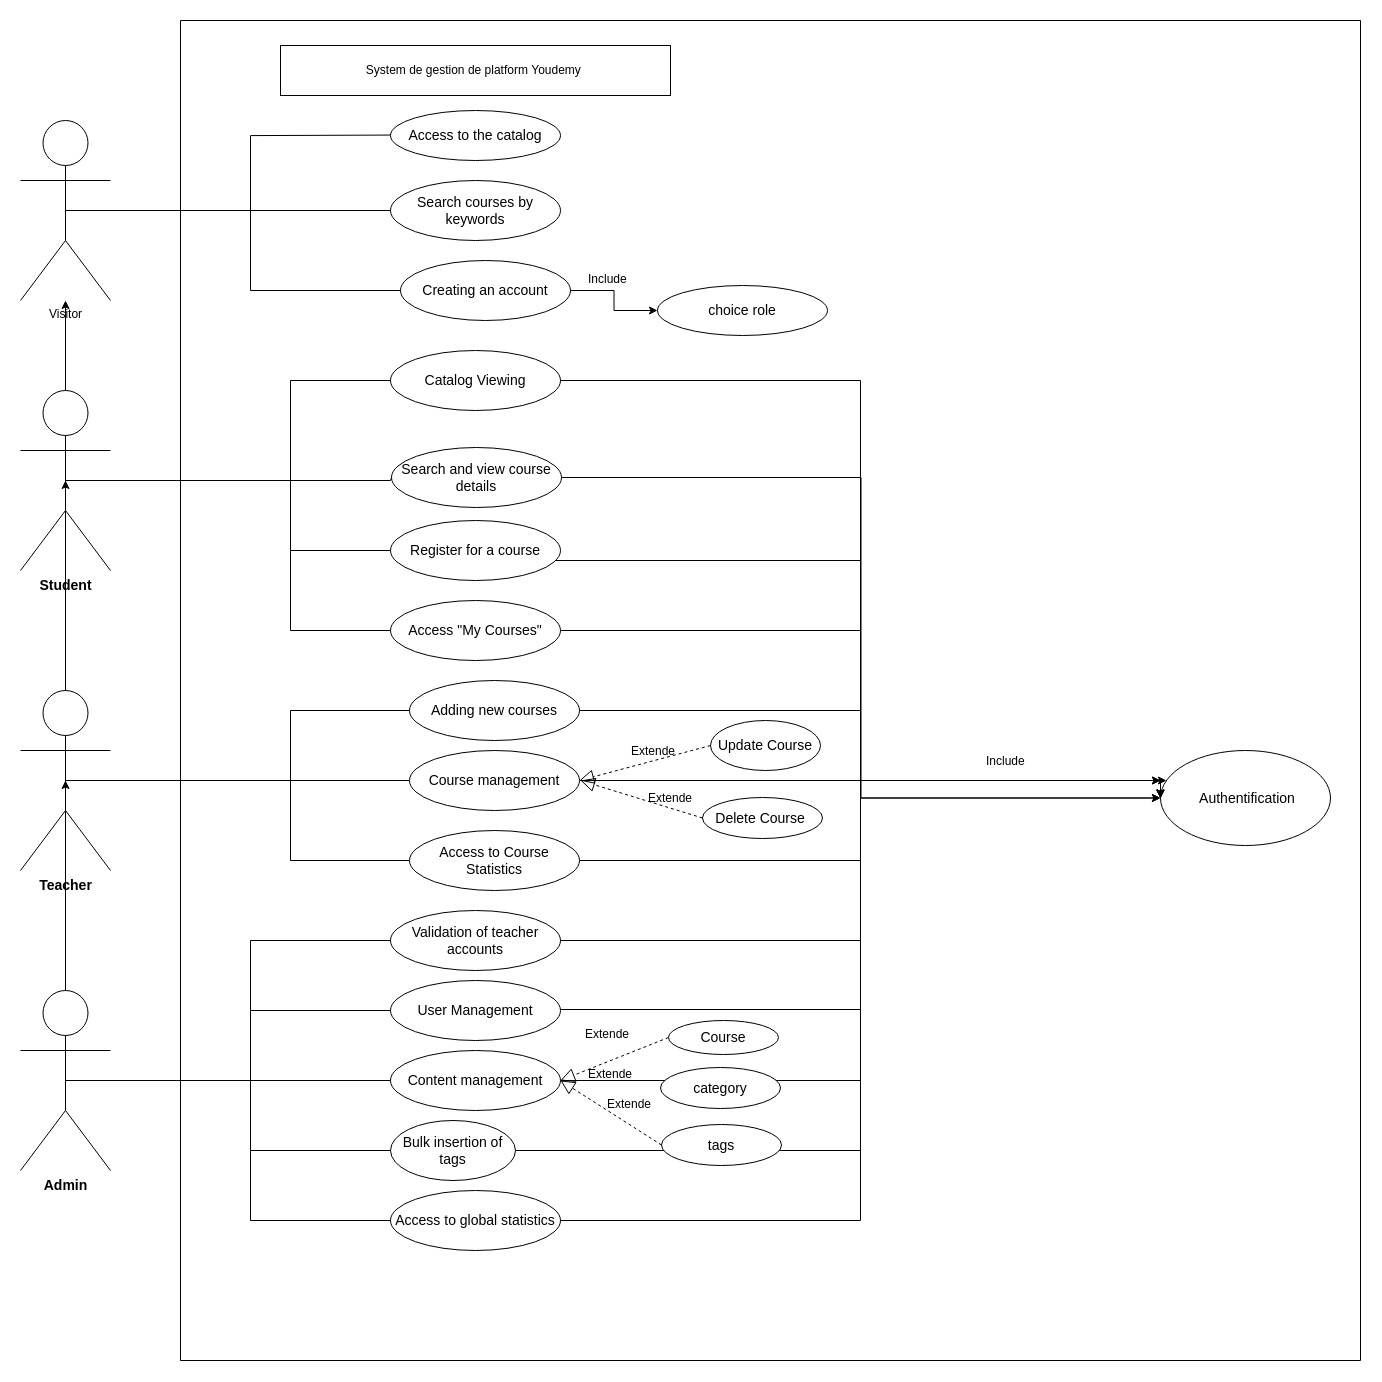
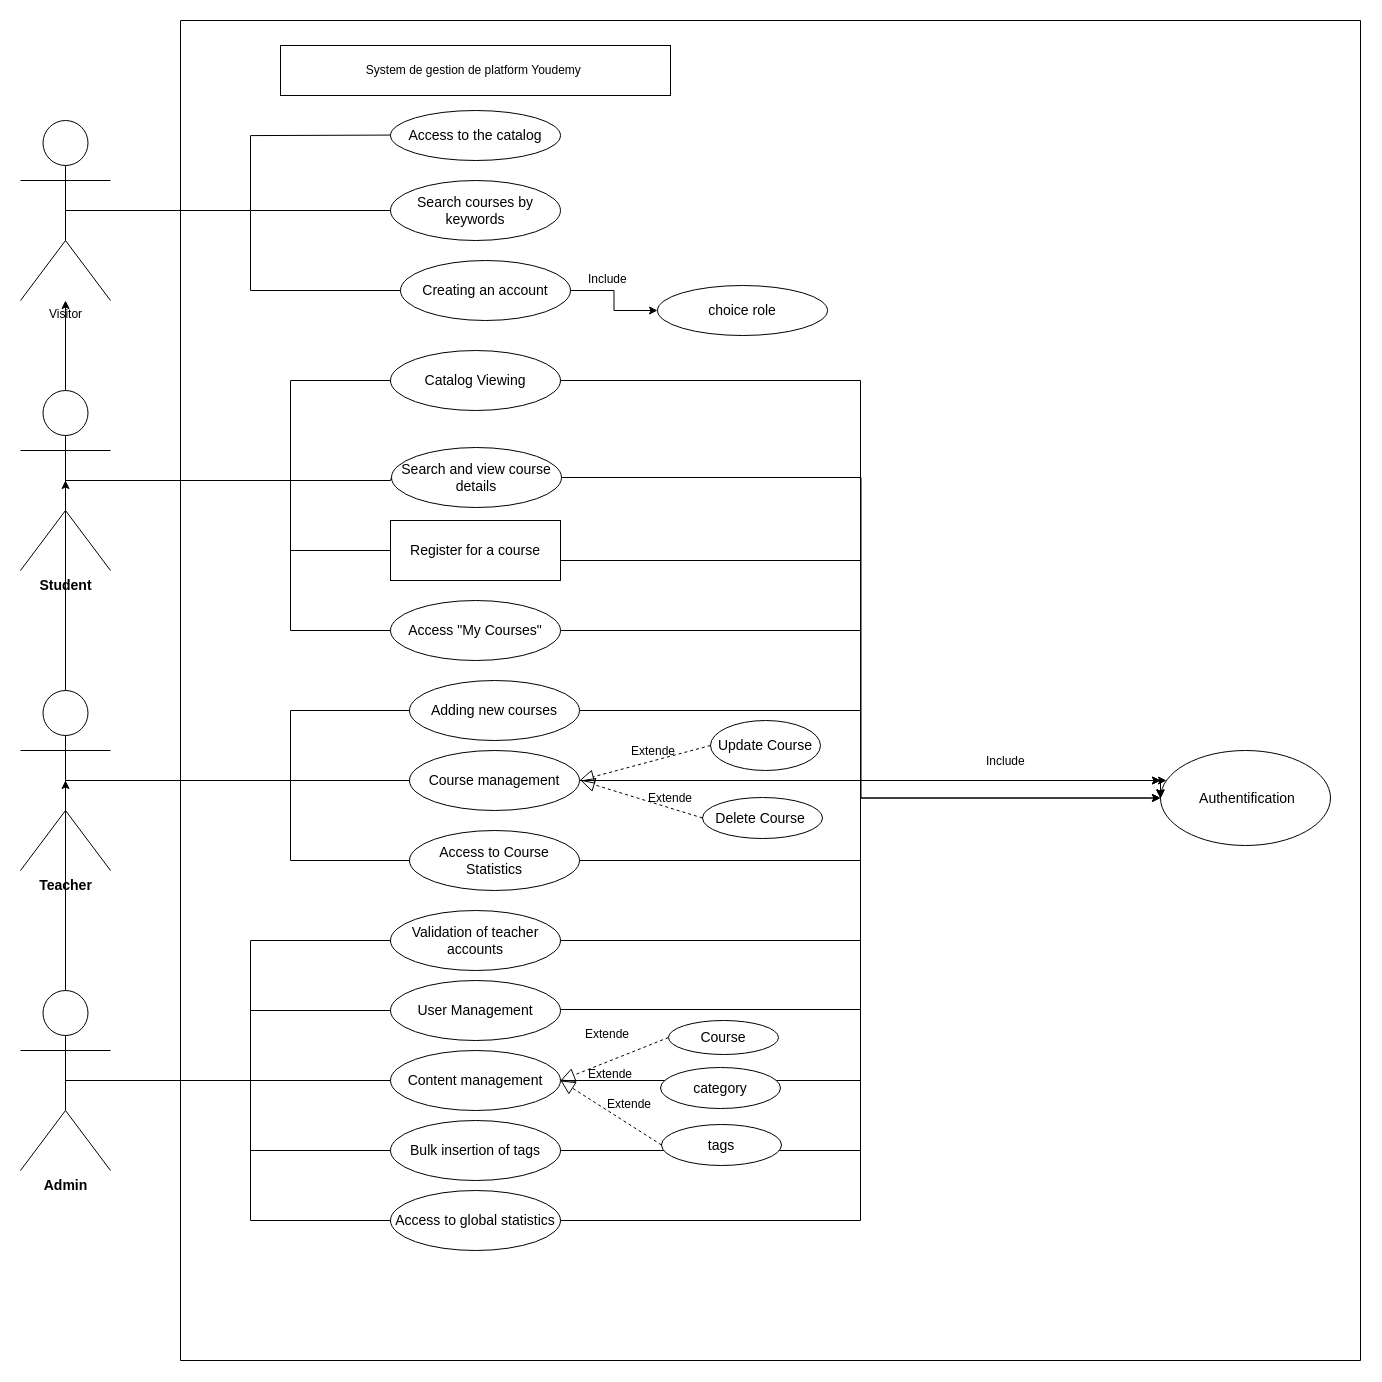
node "Register for a course": shape ellipse -> rectangle
node "Bulk insertion of tags": size 125x60 -> 170x60
